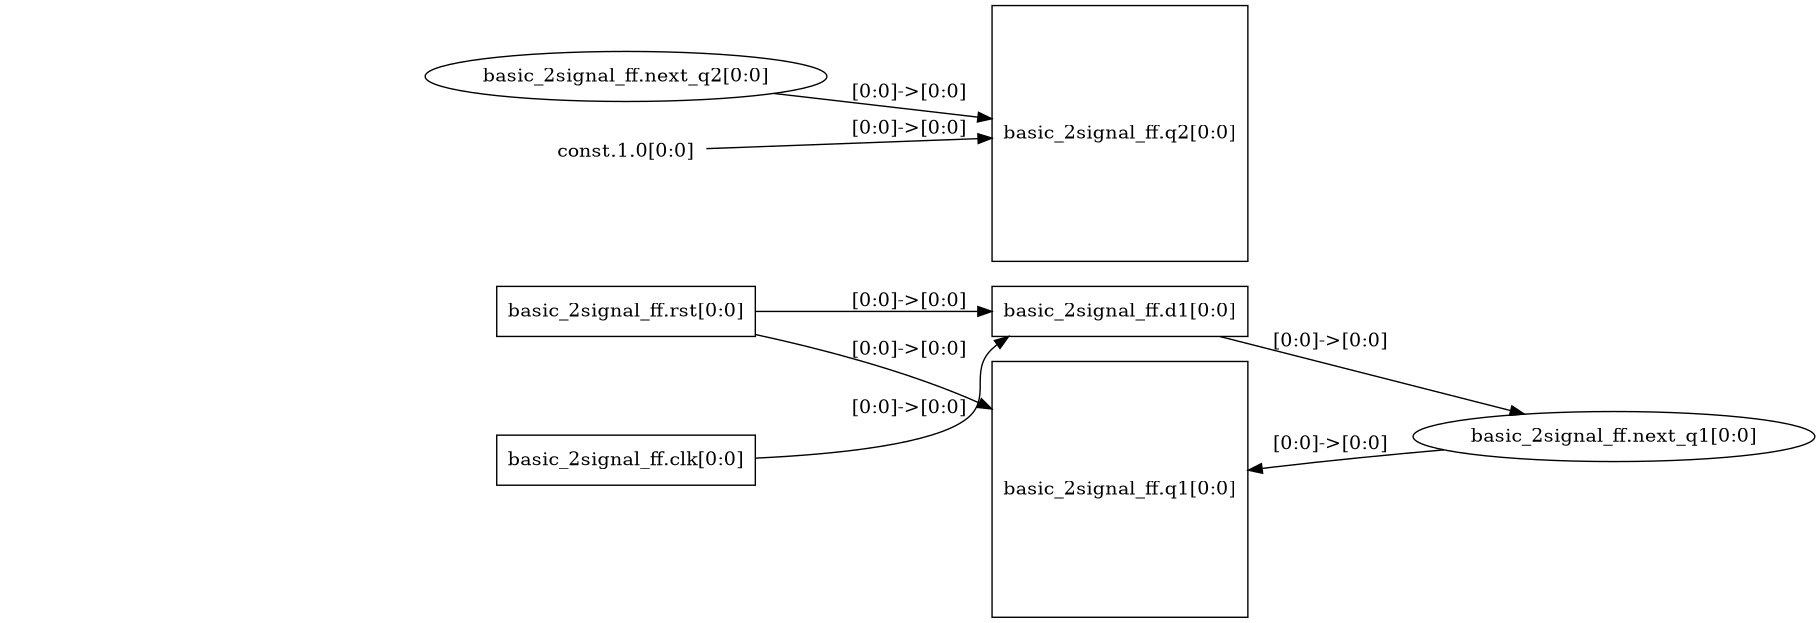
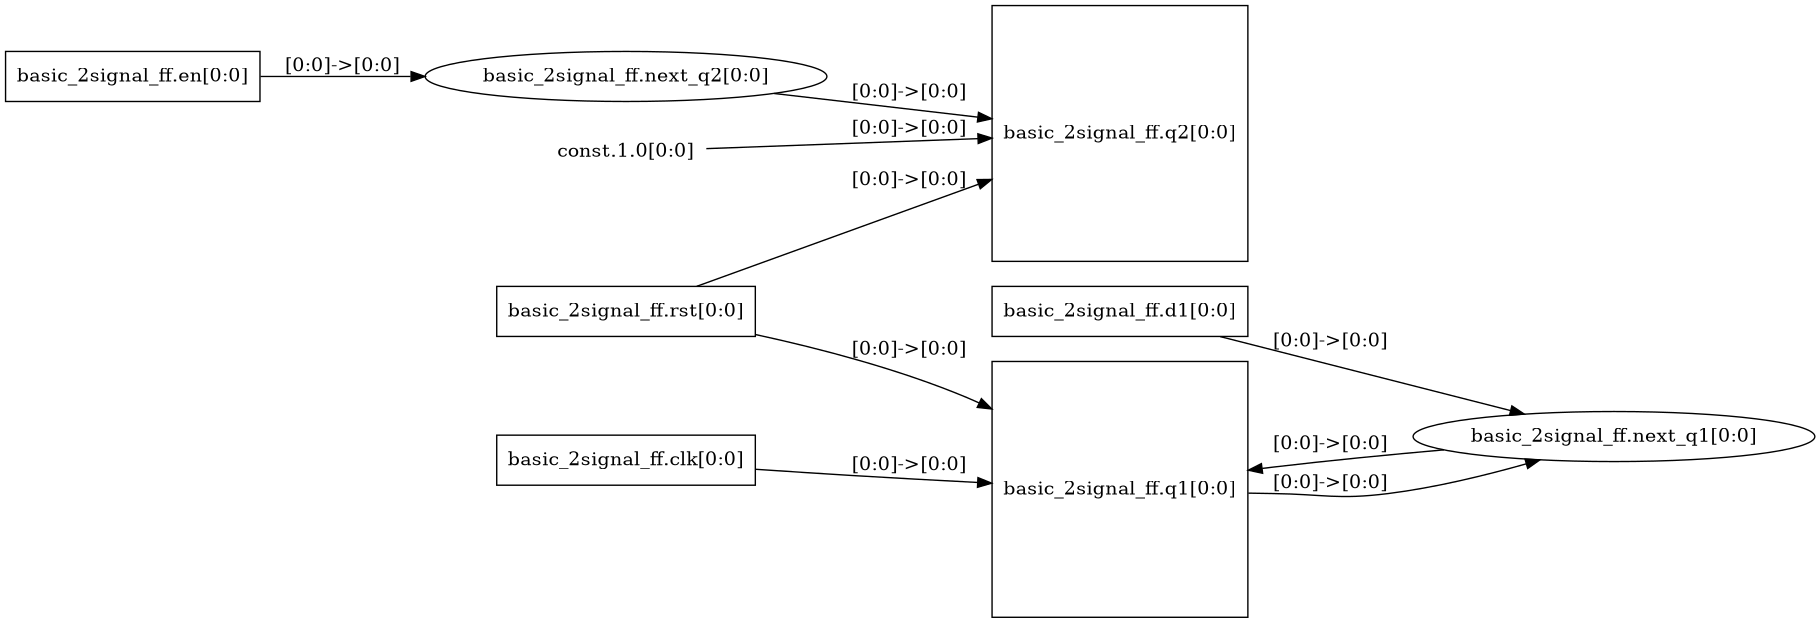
node "basic_2signal_ff.en[0:0]": added
edge "basic_2signal_ff.rst[0:0]" -> "basic_2signal_ff.d1[0:0]": now "basic_2signal_ff.rst[0:0]" -> "basic_2signal_ff.q2[0:0]"
edge "basic_2signal_ff.clk[0:0]" -> "basic_2signal_ff.d1[0:0]": now "basic_2signal_ff.clk[0:0]" -> "basic_2signal_ff.q1[0:0]"
edge "basic_2signal_ff.q1[0:0]" -> "basic_2signal_ff.next_q1[0:0]": added, label "[0:0]->[0:0]"
